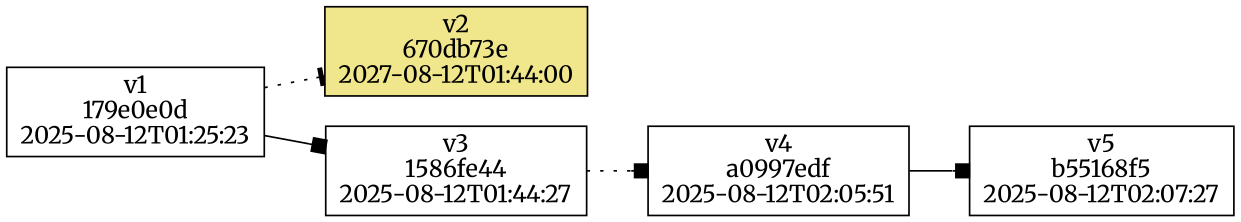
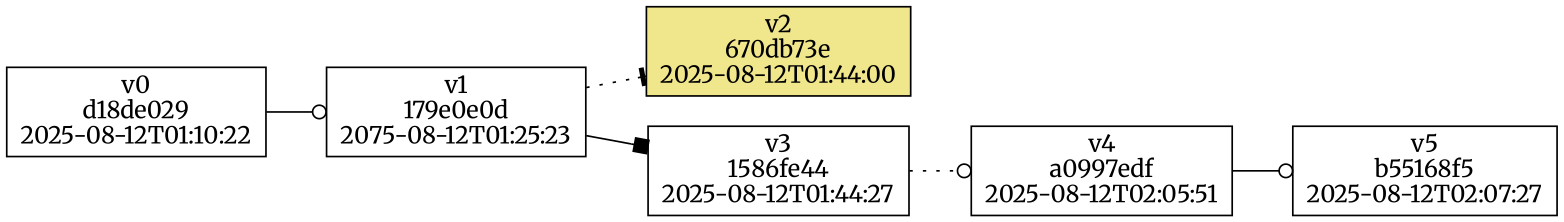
node "v2 670db73e 2027-08-12T01:44:00": label "v2 670db73e 2027-08-12T01:44:00" -> "v2 670db73e 2025-08-12T01:44:00"
node "v0 d18de029 2025-08-12T01:10:22": added
node "v1 179e0e0d 2025-08-12T01:25:23": label "v1 179e0e0d 2025-08-12T01:25:23" -> "v1 179e0e0d 2075-08-12T01:25:23"
edge "v3 1586fe44 2025-08-12T01:44:27" -> "v4 a0997edf 2025-08-12T02:05:51": arrowhead box -> odot
edge "v4 a0997edf 2025-08-12T02:05:51" -> "v5 b55168f5 2025-08-12T02:07:27": arrowhead box -> odot
